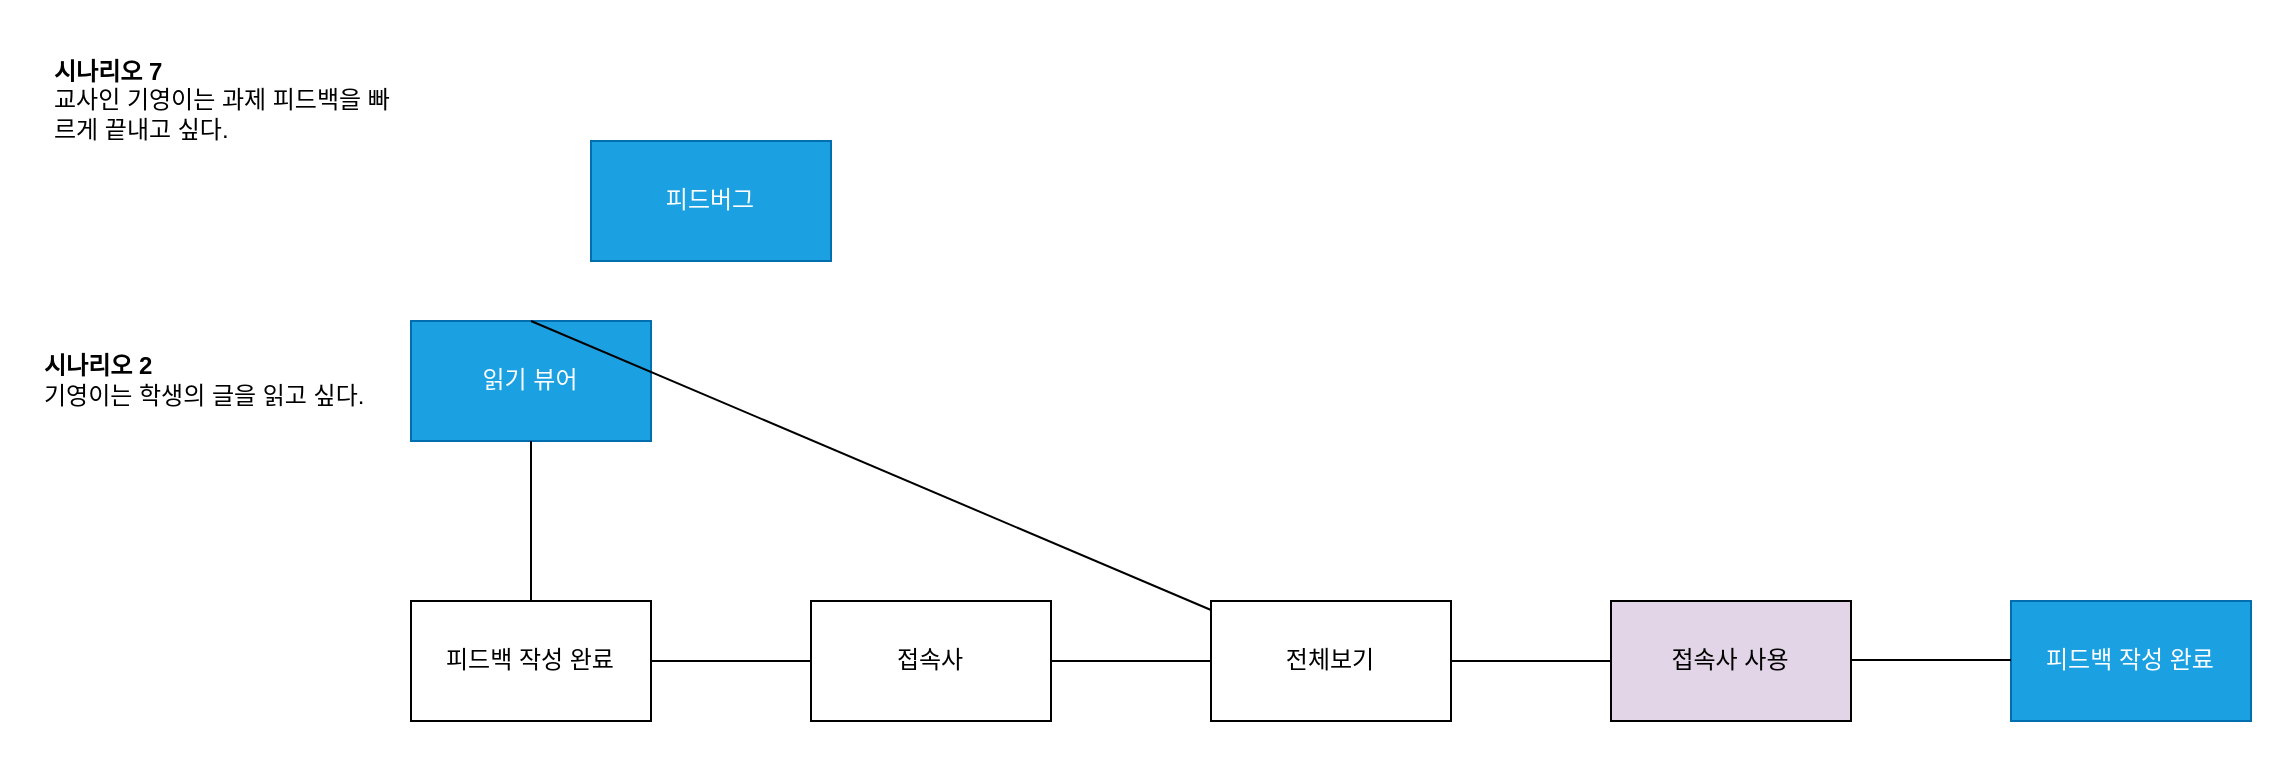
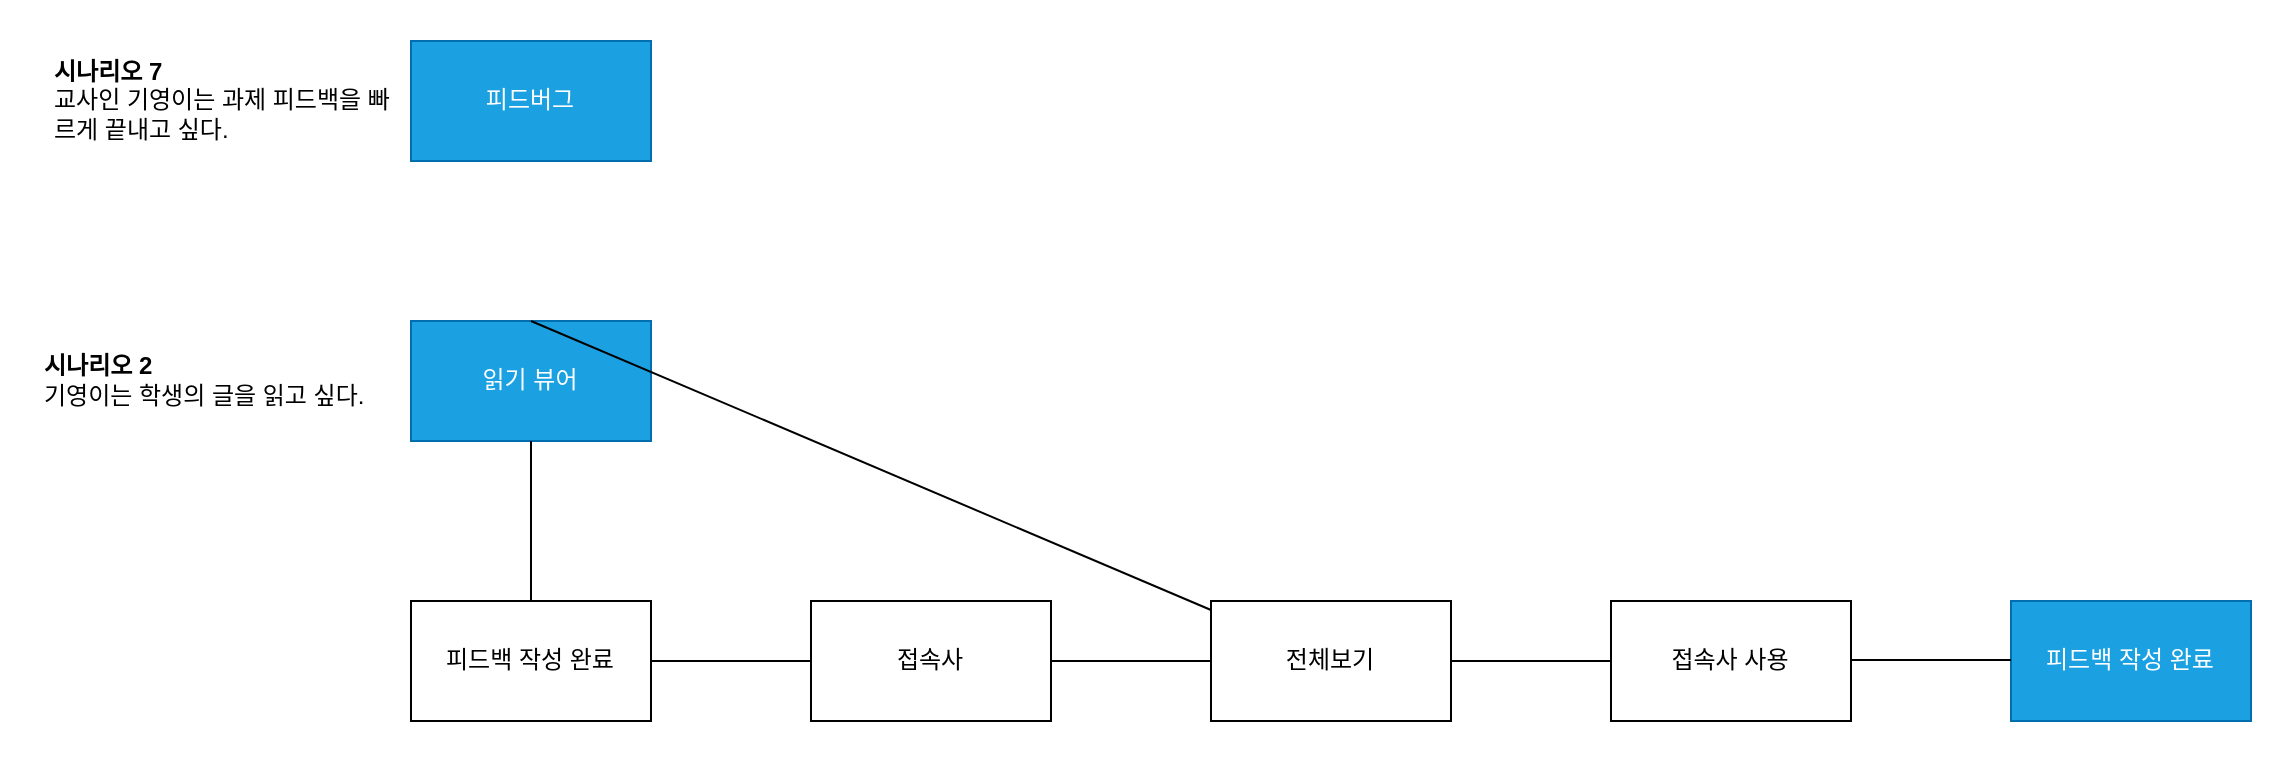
node "피드버그": moved (711, 201) -> (531, 101)
node "접속사 사용": fillcolor #e1d5e7 -> #ffffff
